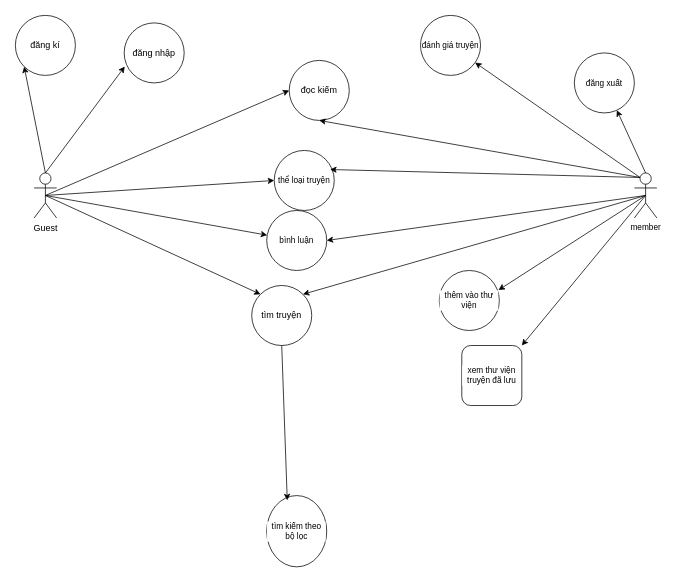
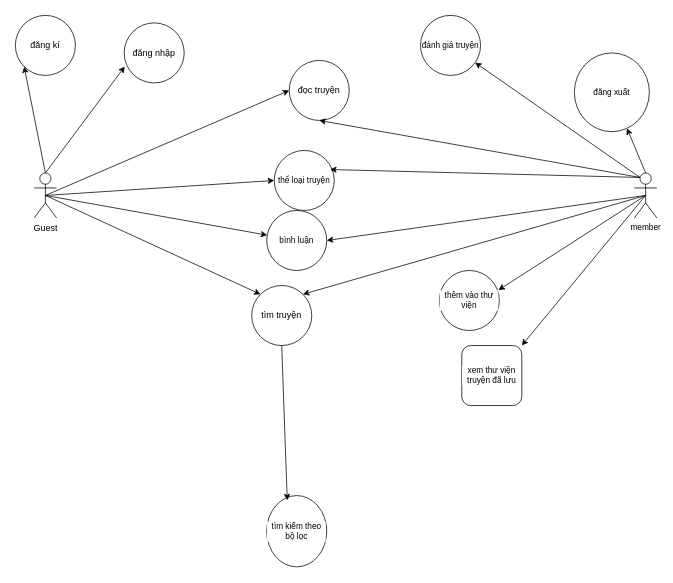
node "đăng xuất": size 60x60 -> 75x79
node "đọc kiếm": label "đọc kiếm" -> "đọc truyện"
